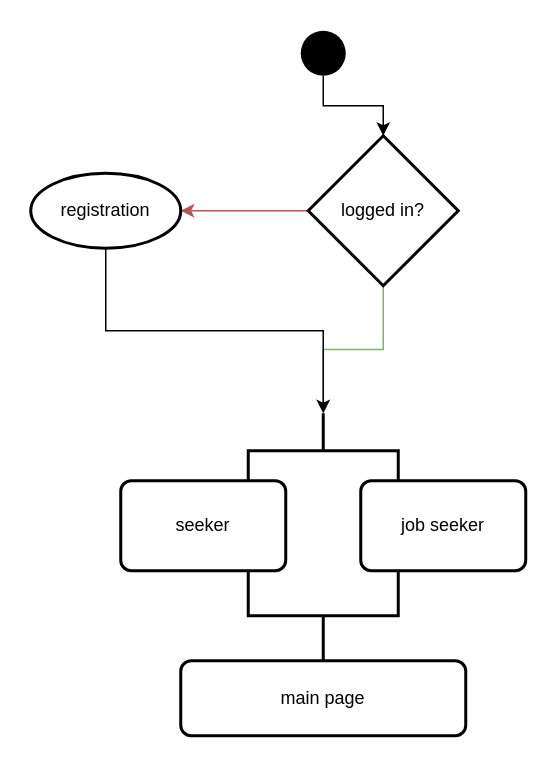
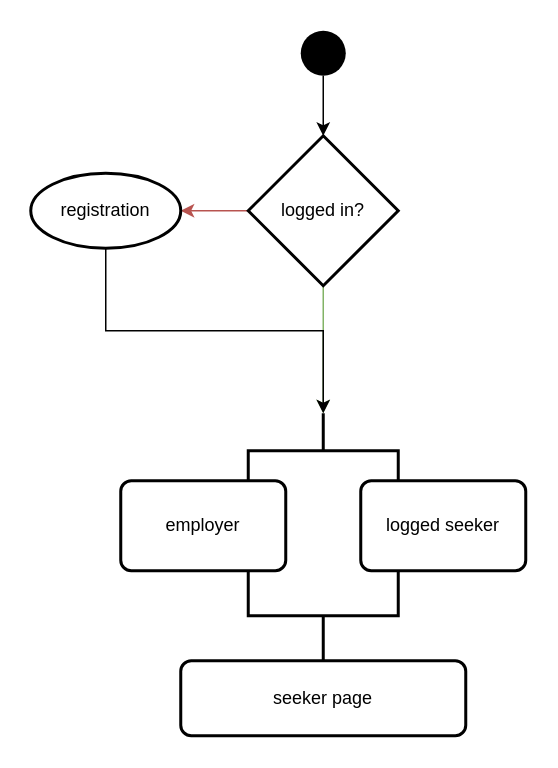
node "logged in?": moved (383, 211) -> (323, 211)
node "seeker": label "seeker" -> "employer"
node "job seeker": label "job seeker" -> "logged seeker"
node "main page": label "main page" -> "seeker page"
